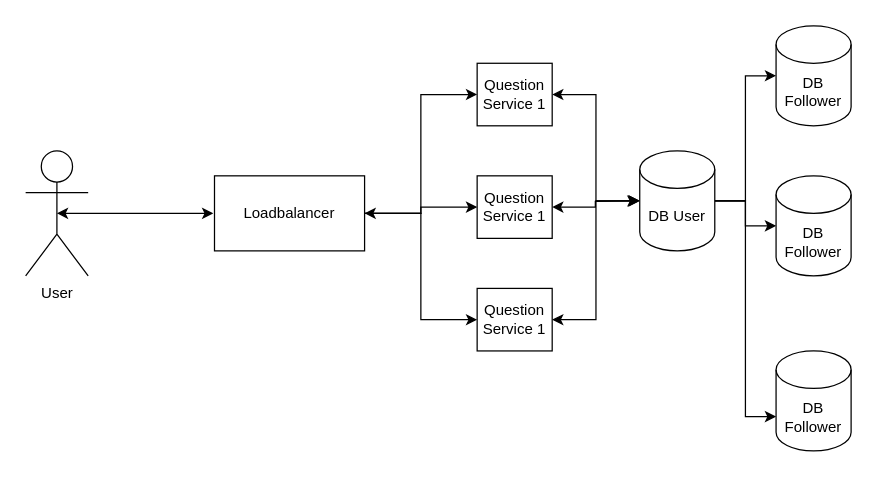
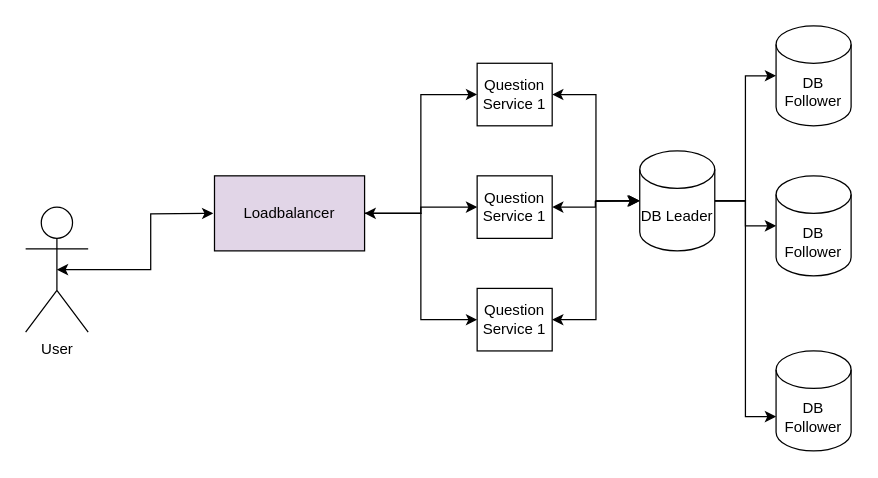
node "User": moved (57, 213) -> (57, 269)
node "Loadbalancer": fillcolor #ffffff -> #e1d5e7
node "DB User": label "DB User" -> "DB Leader"
